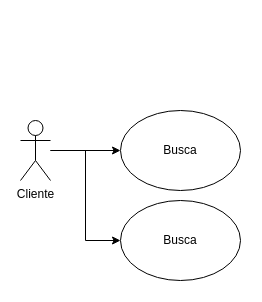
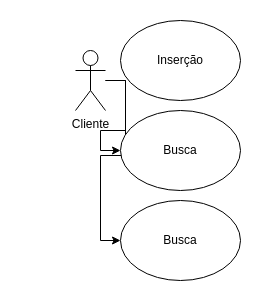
node "Inserção": added
node "Cliente": moved (36, 151) -> (91, 81)
